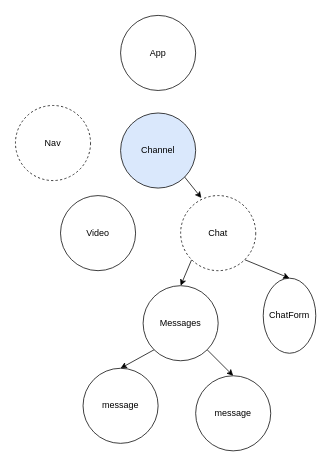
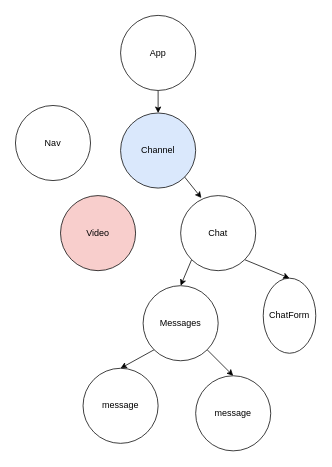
edge "App" -> "Channel": added
node "Nav": style dashed -> solid
node "Video": fillcolor #ffffff -> #f8cecc
node "Chat": style dashed -> solid
